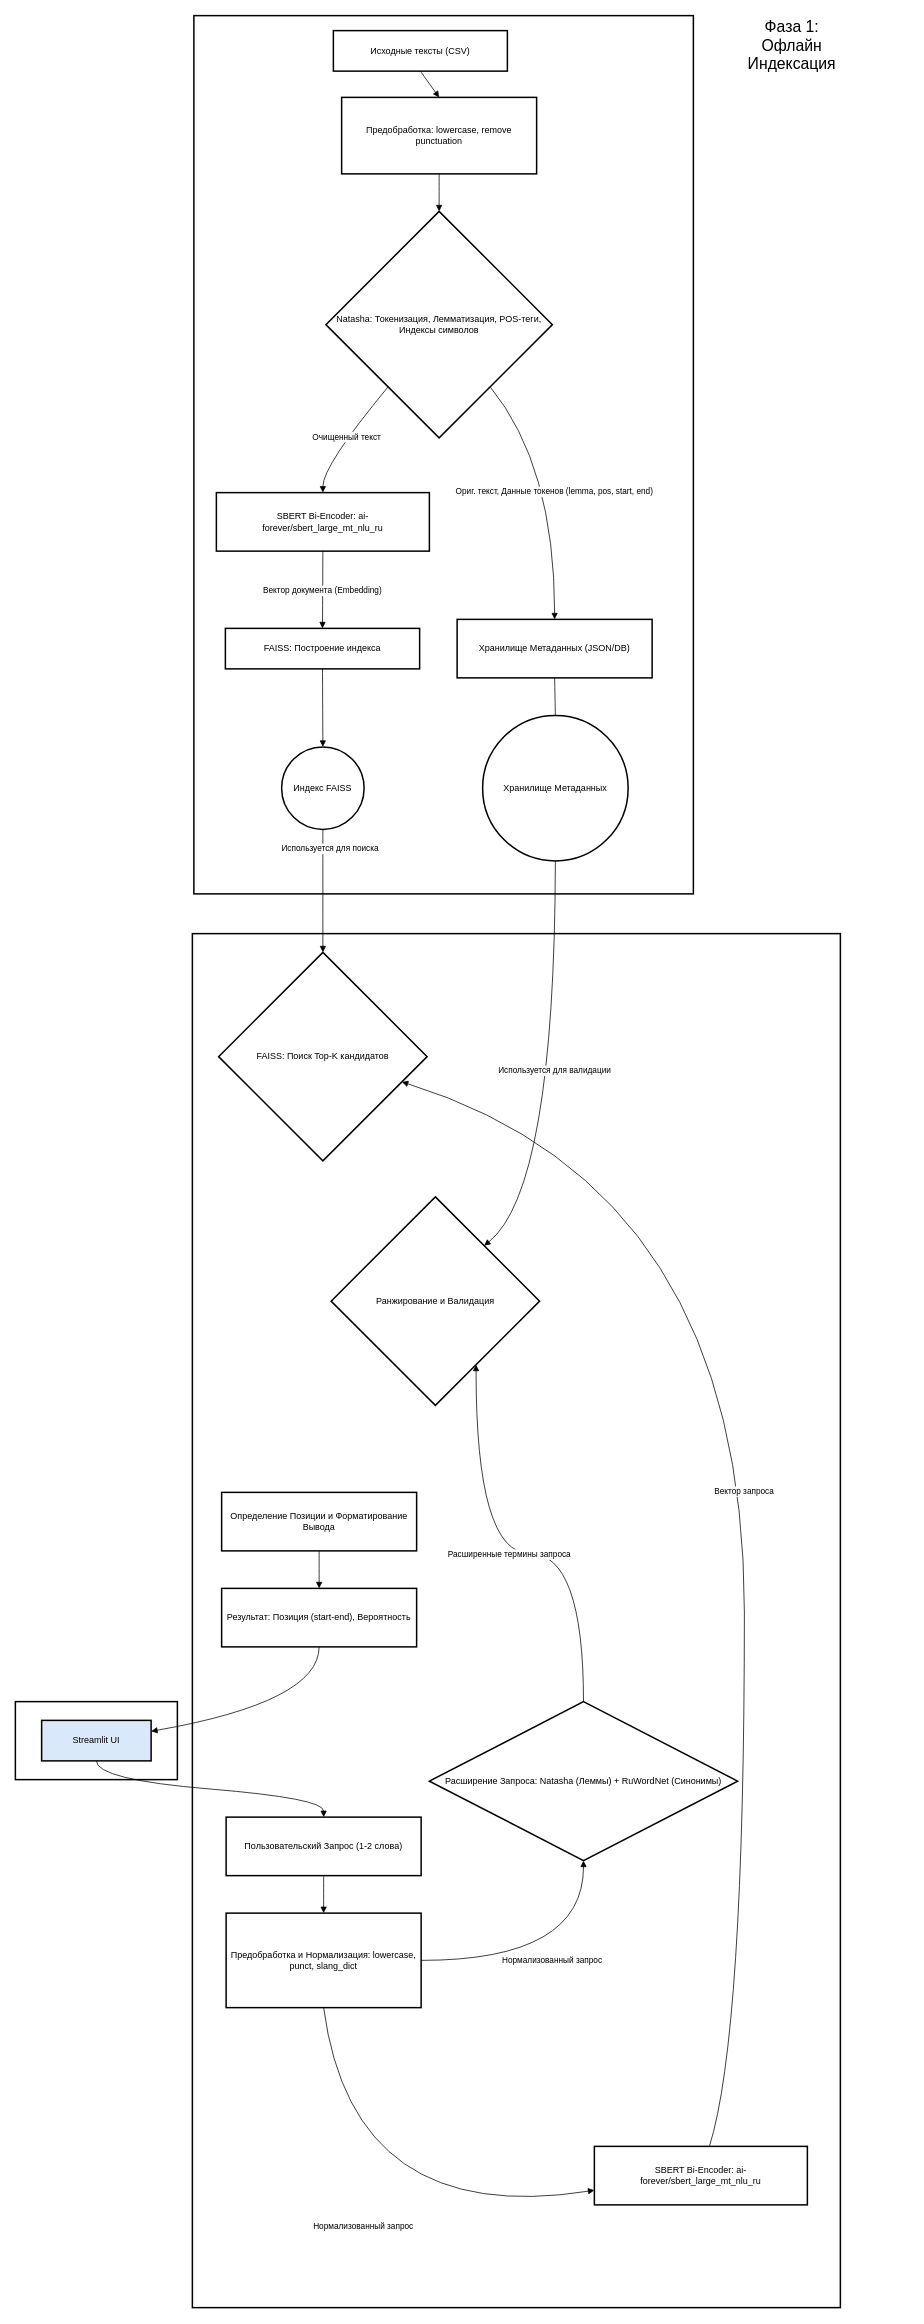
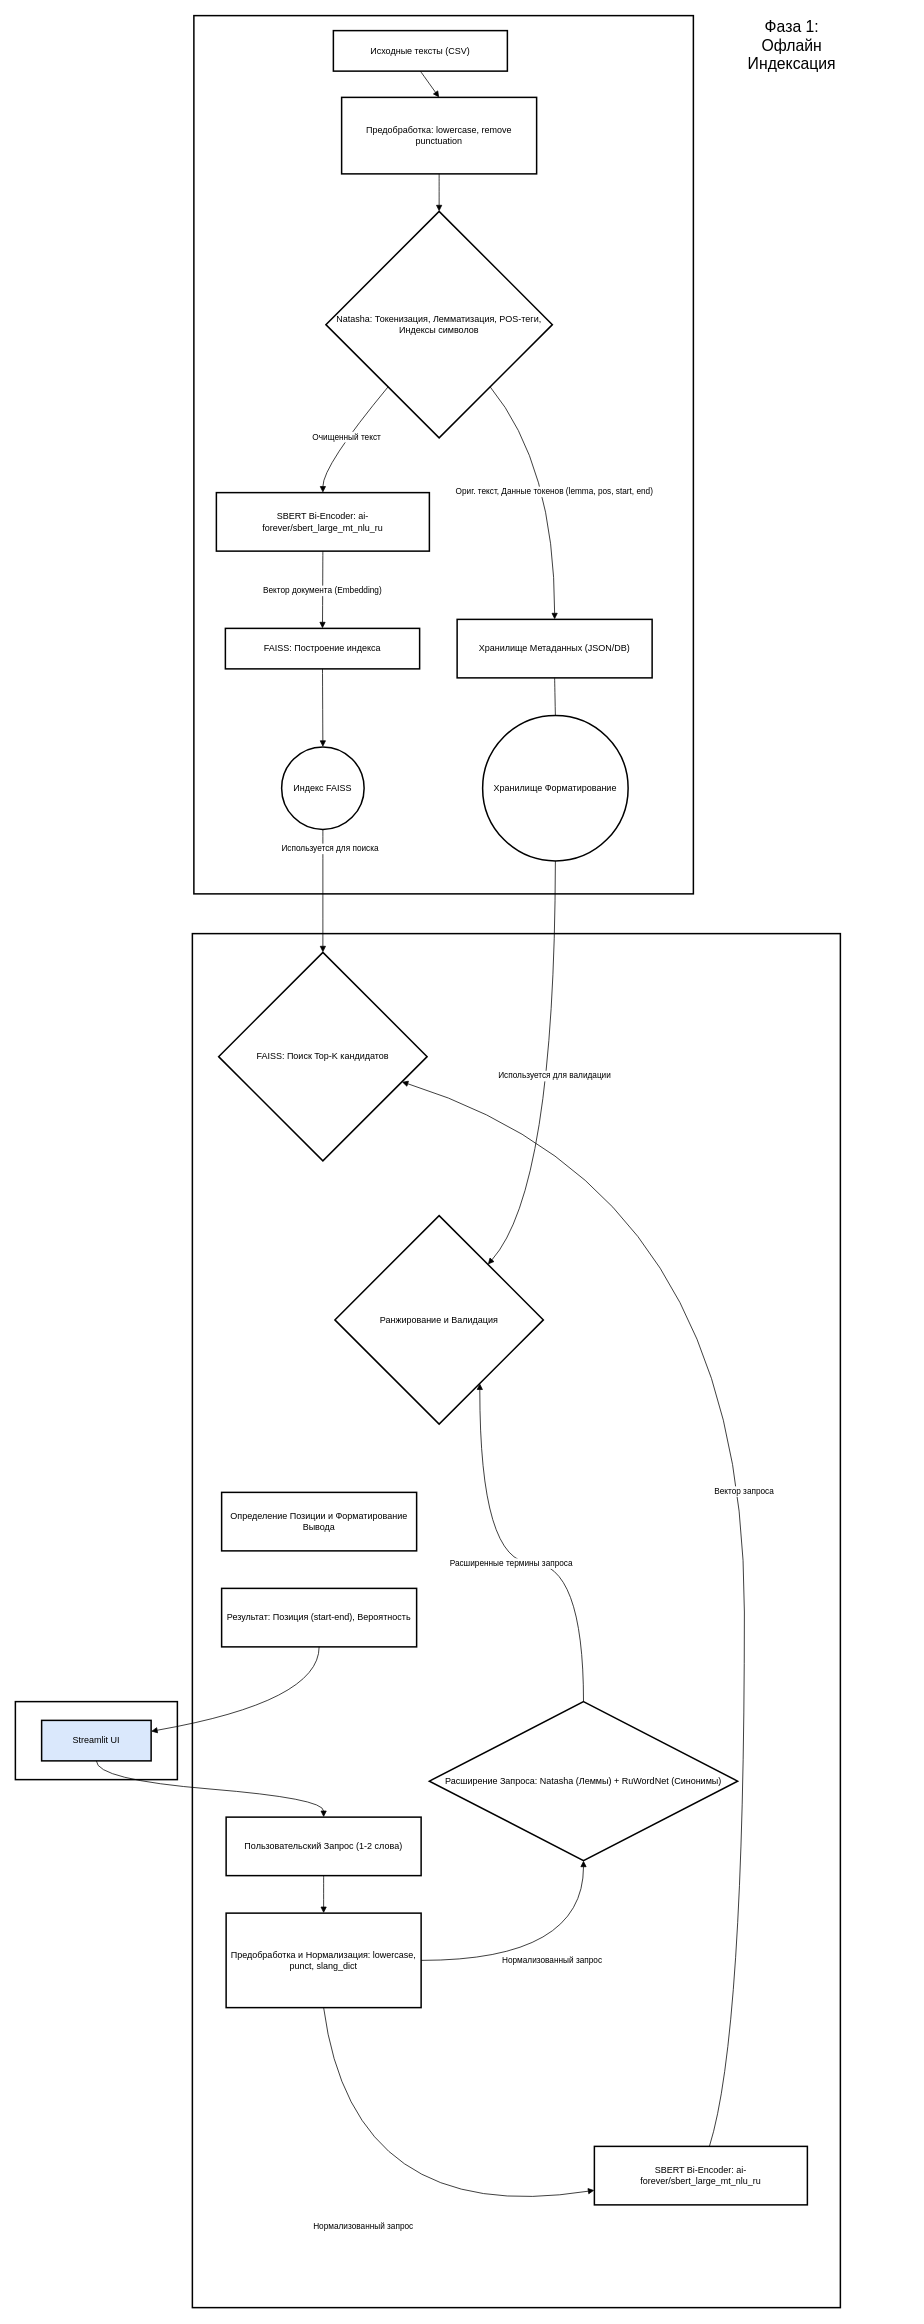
node "Хранилище Метаданных": label "Хранилище Метаданных" -> "Хранилище Форматирование"
node "Ранжирование и Валидация": moved (435, 1301) -> (439, 1320)
edge "Определение Позиции и Форматирование Вывода" -> "Результат: Позиция (start-end), Вероятность": removed
